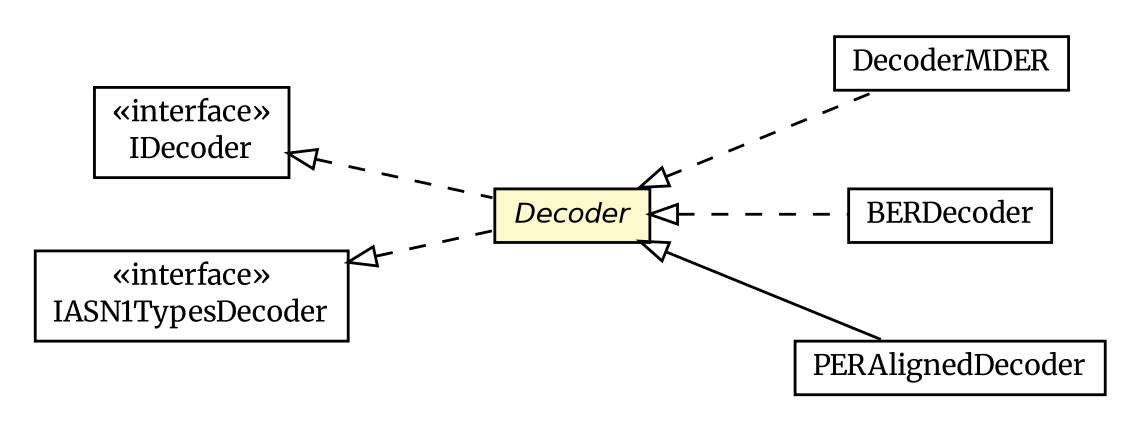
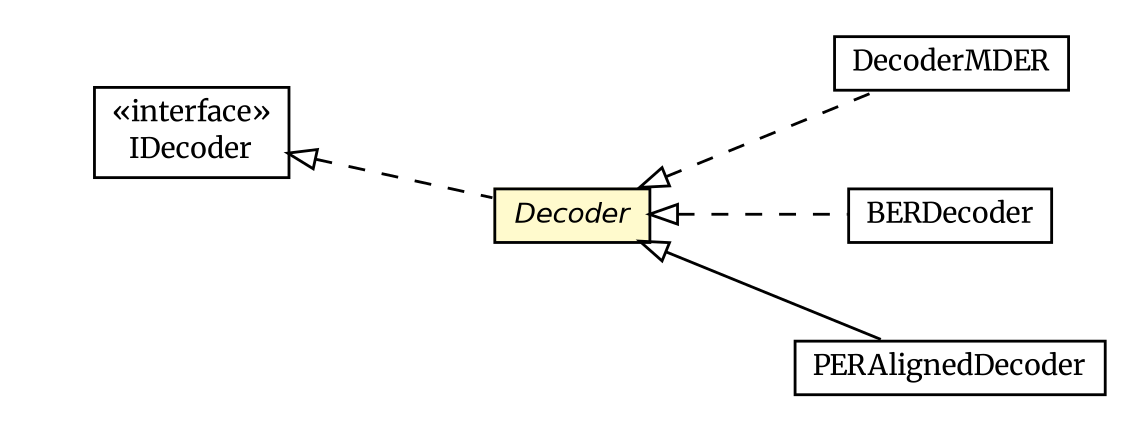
node "IASN1TypesDecoder": removed
